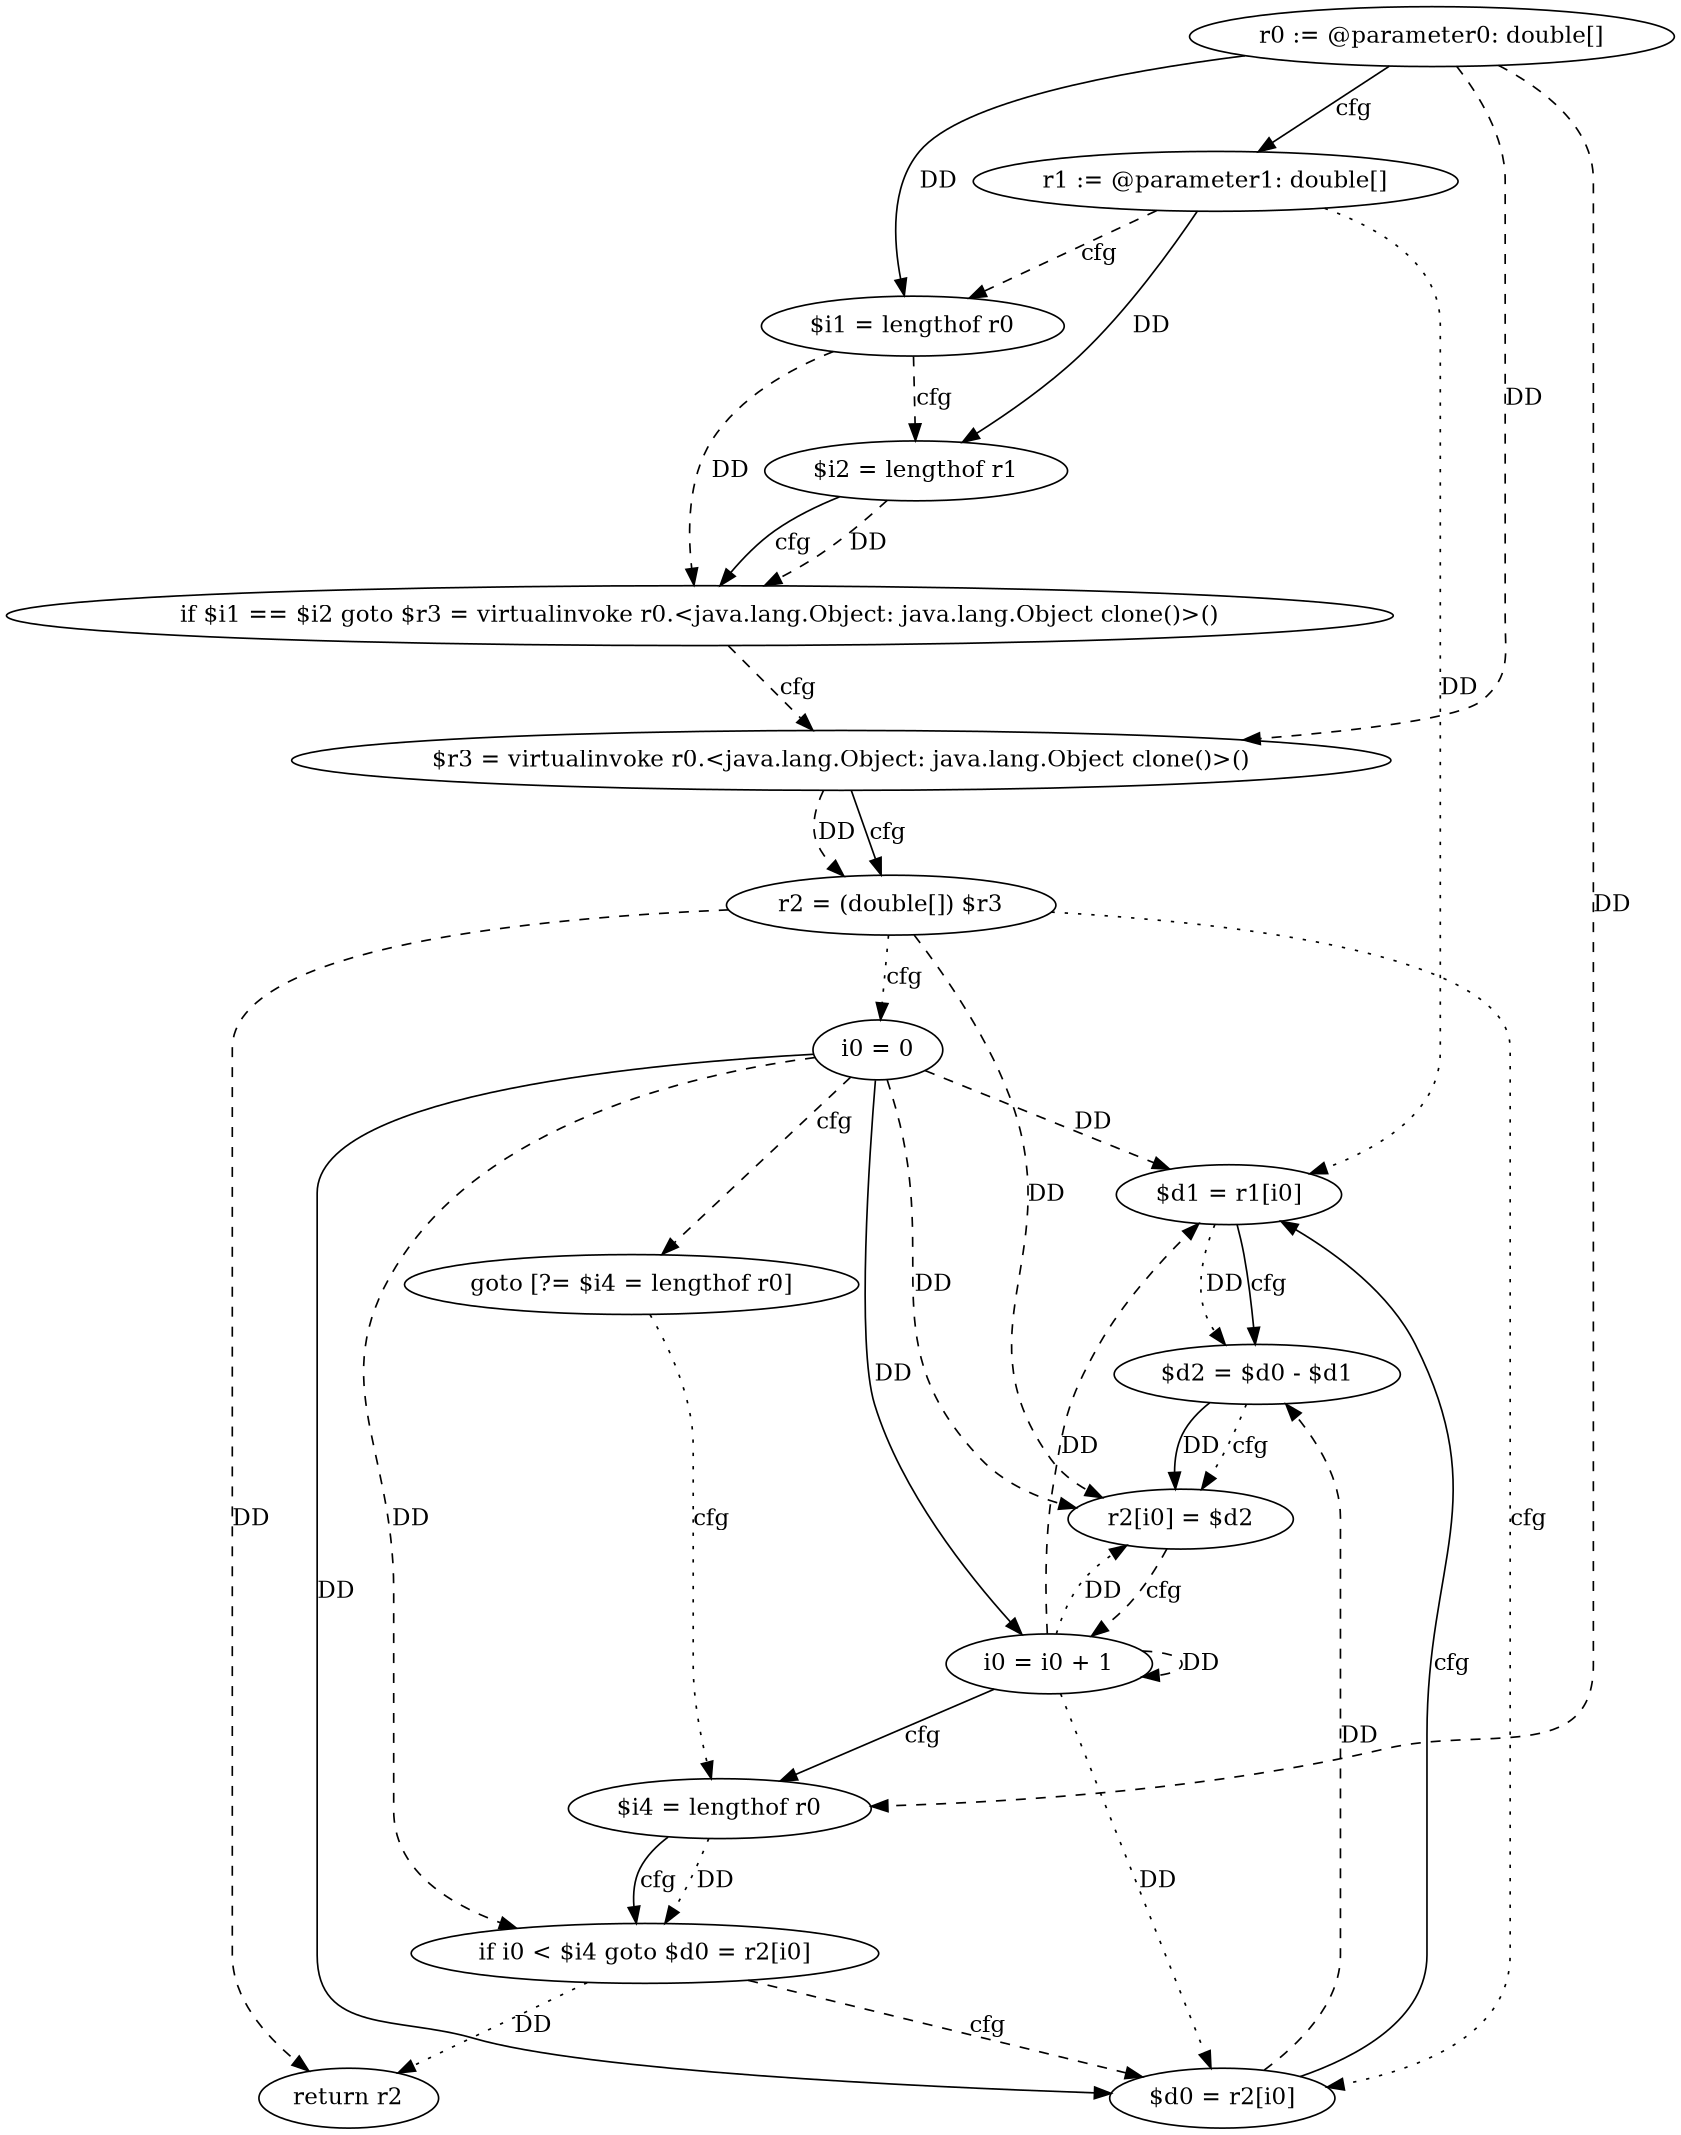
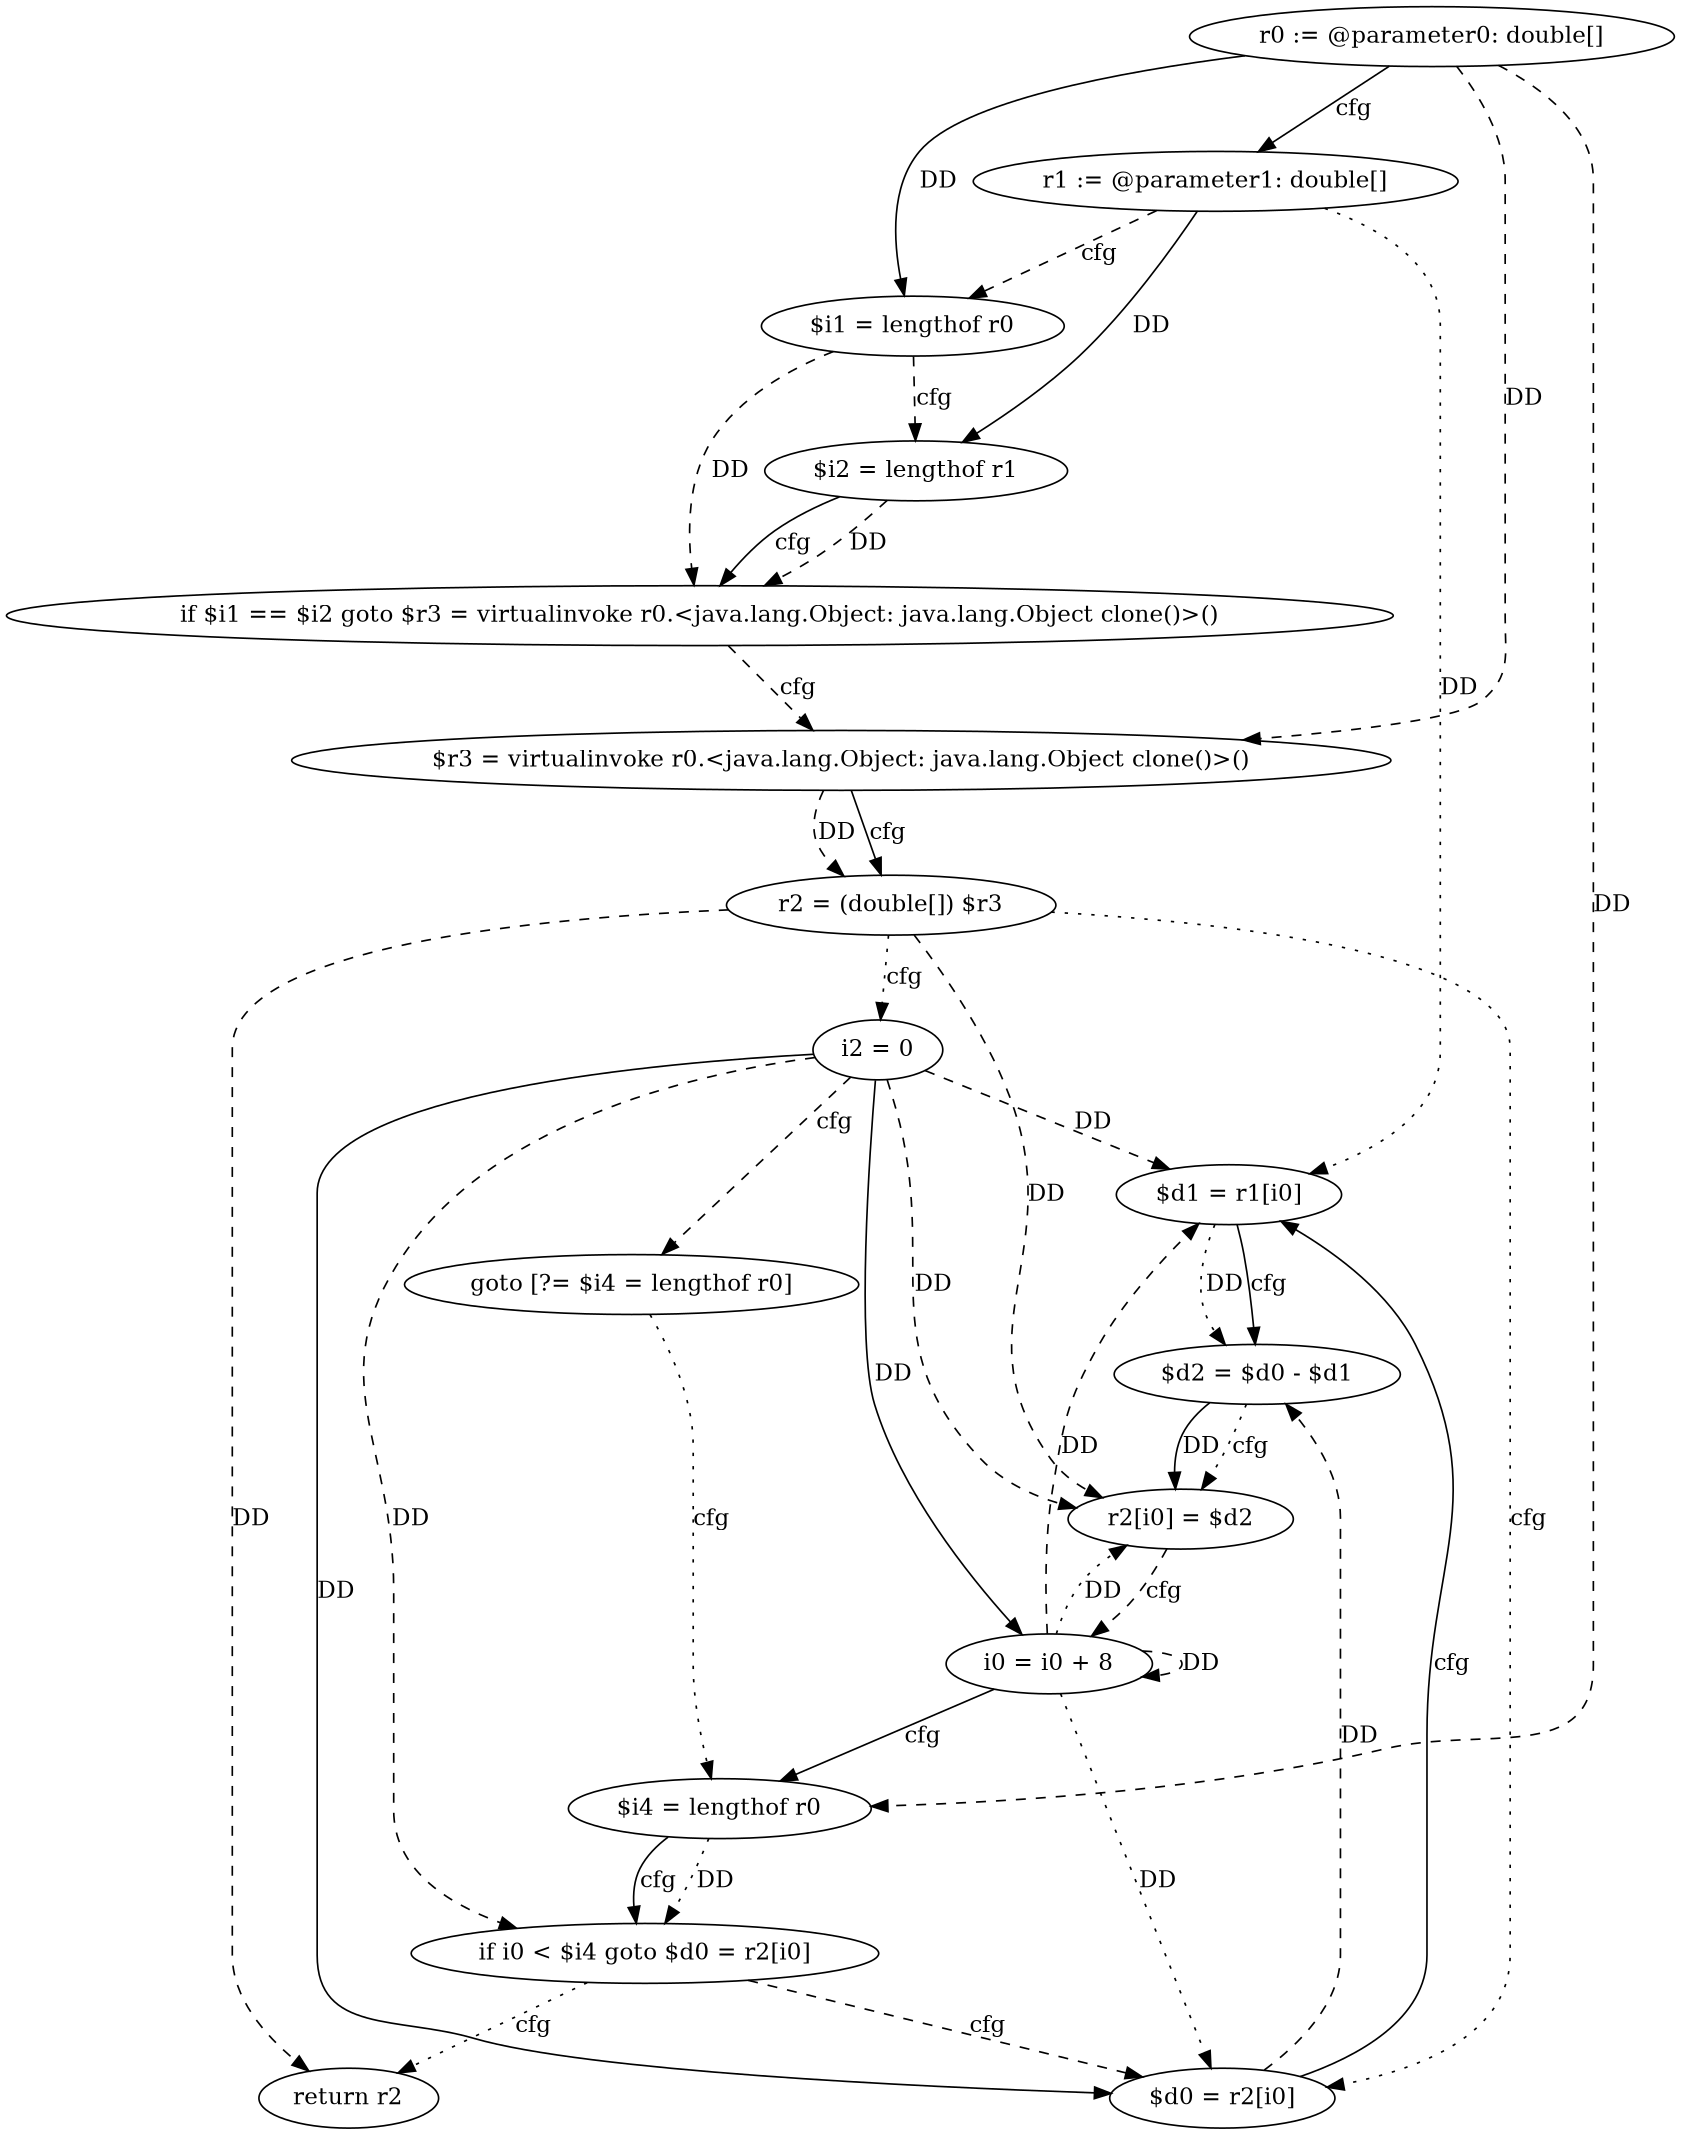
node "i0 = 0": label "i0 = 0" -> "i2 = 0"
node "i0 = i0 + 1": label "i0 = i0 + 1" -> "i0 = i0 + 8"
edge "if i0 < $i4 goto $d0 = r2[i0]" -> "return r2": label "DD" -> "cfg"
